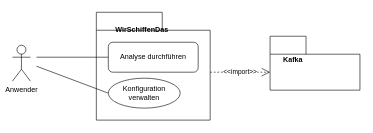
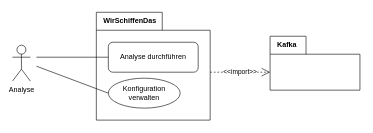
node "WirSchiffenDas": moved (144, 27) -> (132, 18)
node "Kafka": moved (303, 57) -> (297, 42)
node "Anwender": label "Anwender" -> "Analyse"
